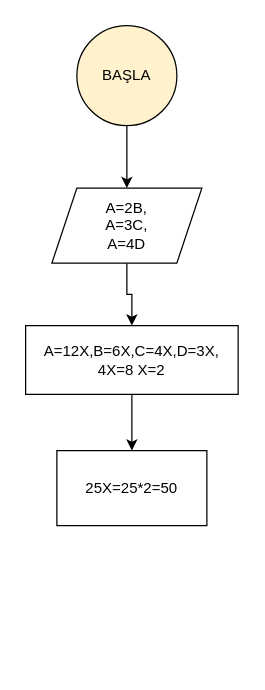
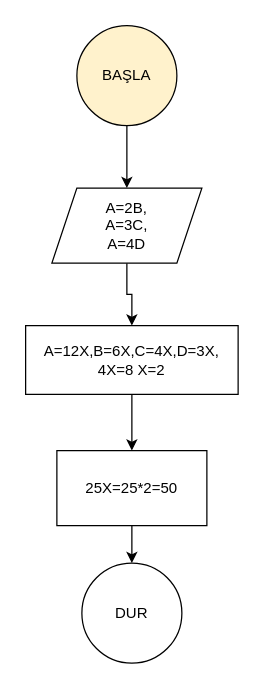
edge "25X=25*2=50" -> "DUR": added
node "DUR": added
